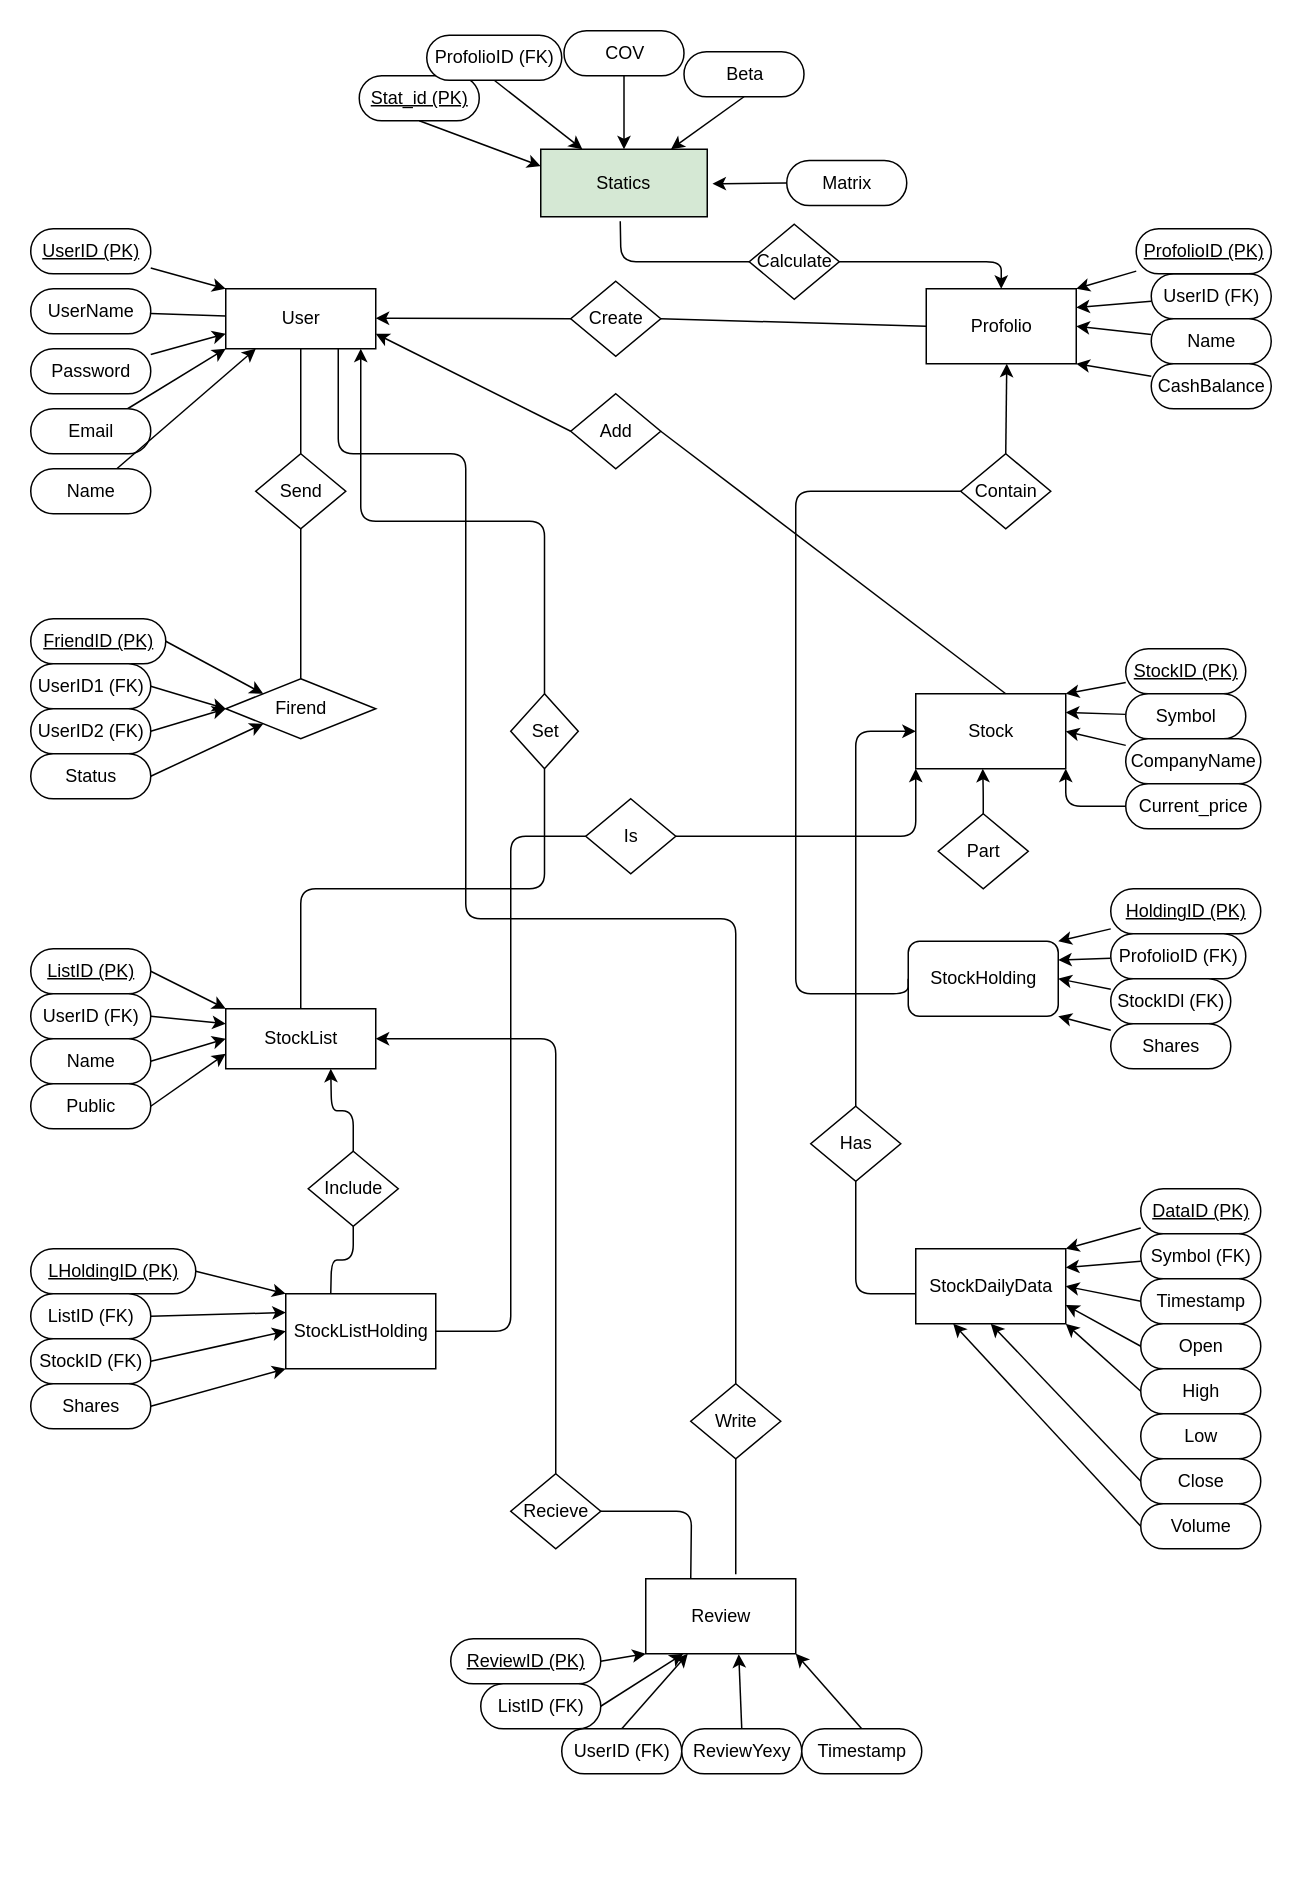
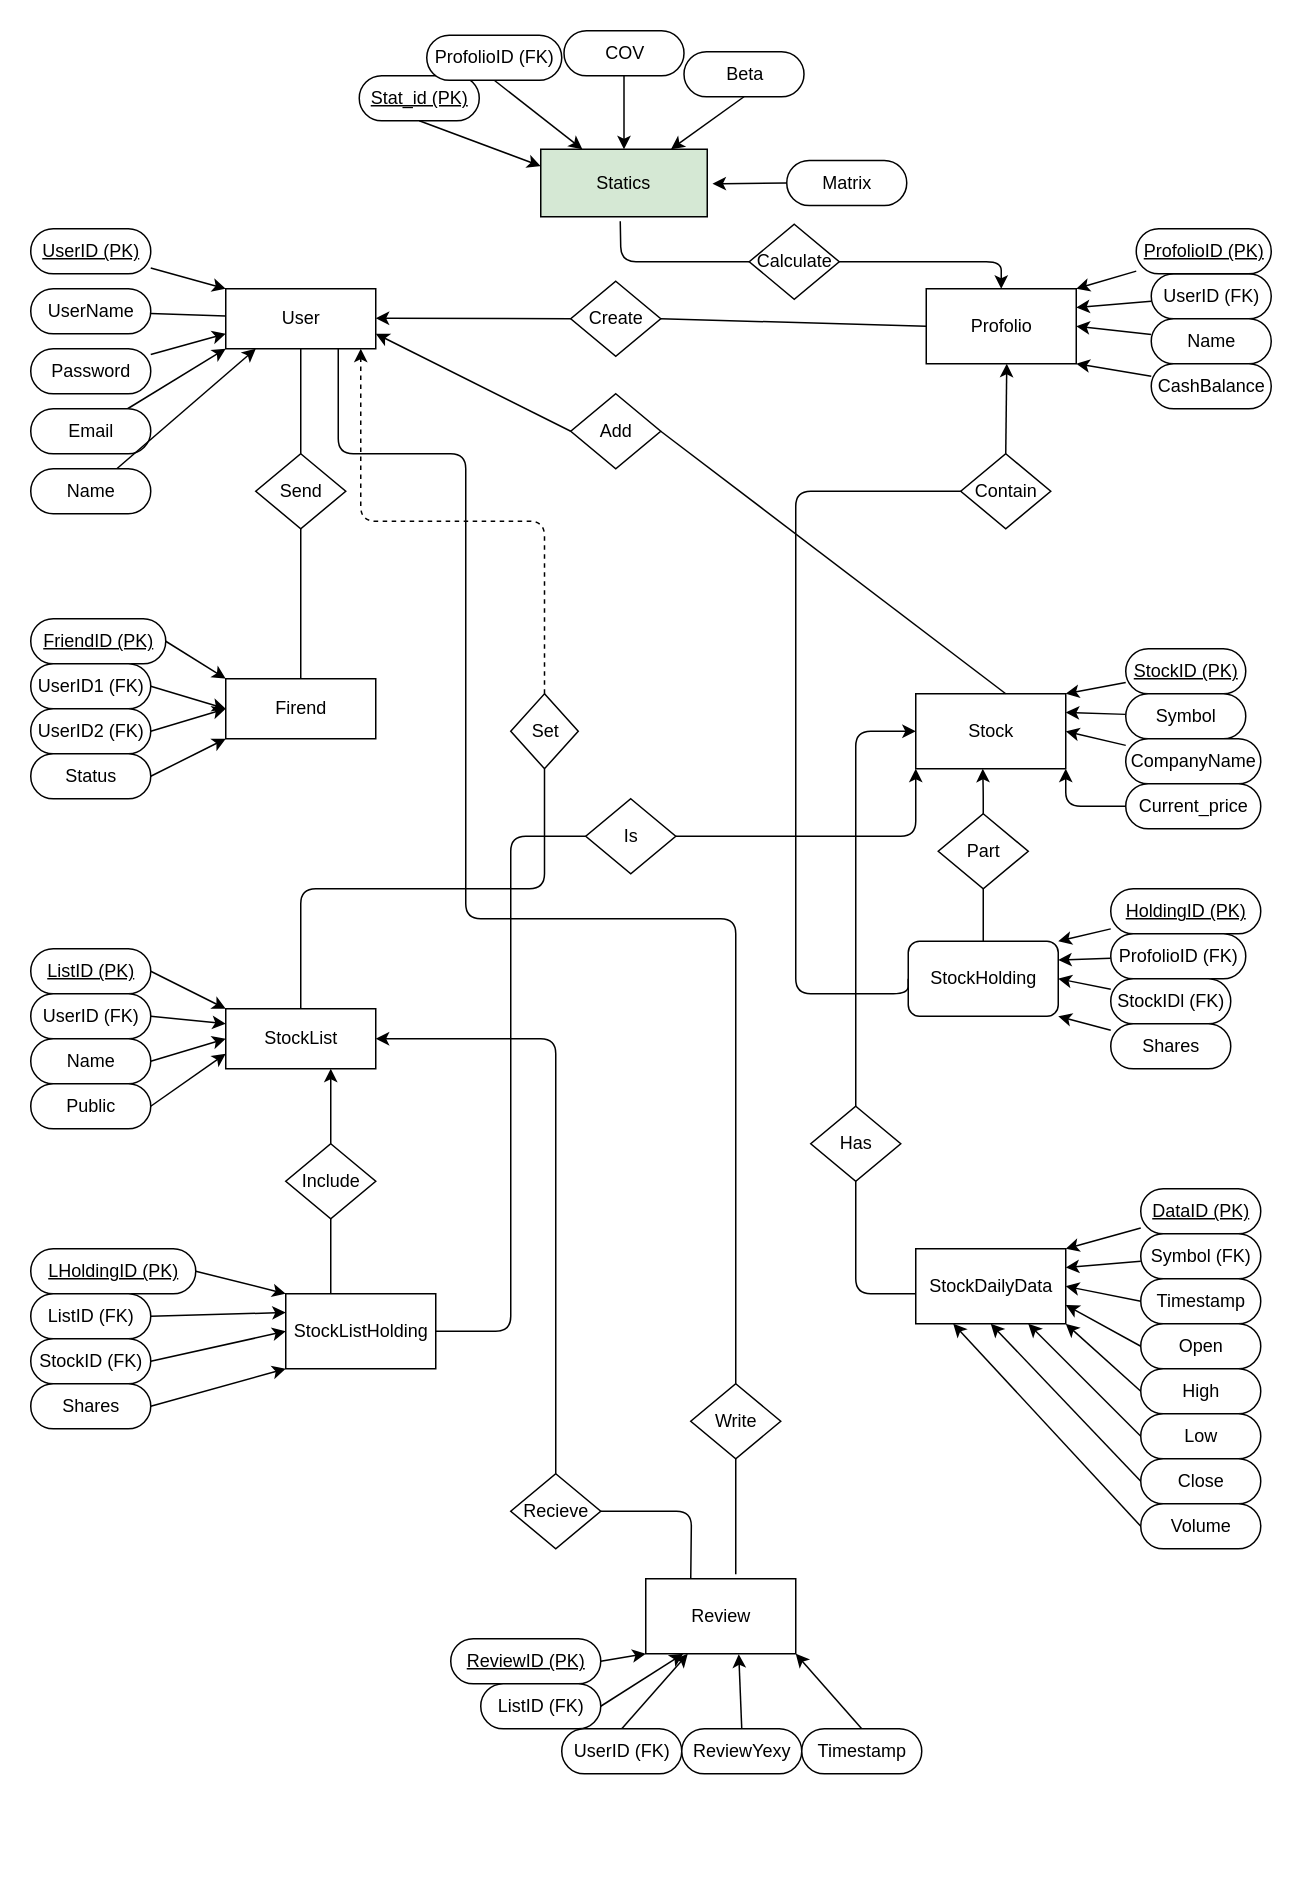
edge "Set" -> "User": style solid -> dashed
node "Firend": shape diamond -> rectangle
edge "Part" -- "StockHolding": added
node "Include": moved (353, 1189) -> (331, 1181)
edge "Low" -> "StockDailyData": added
